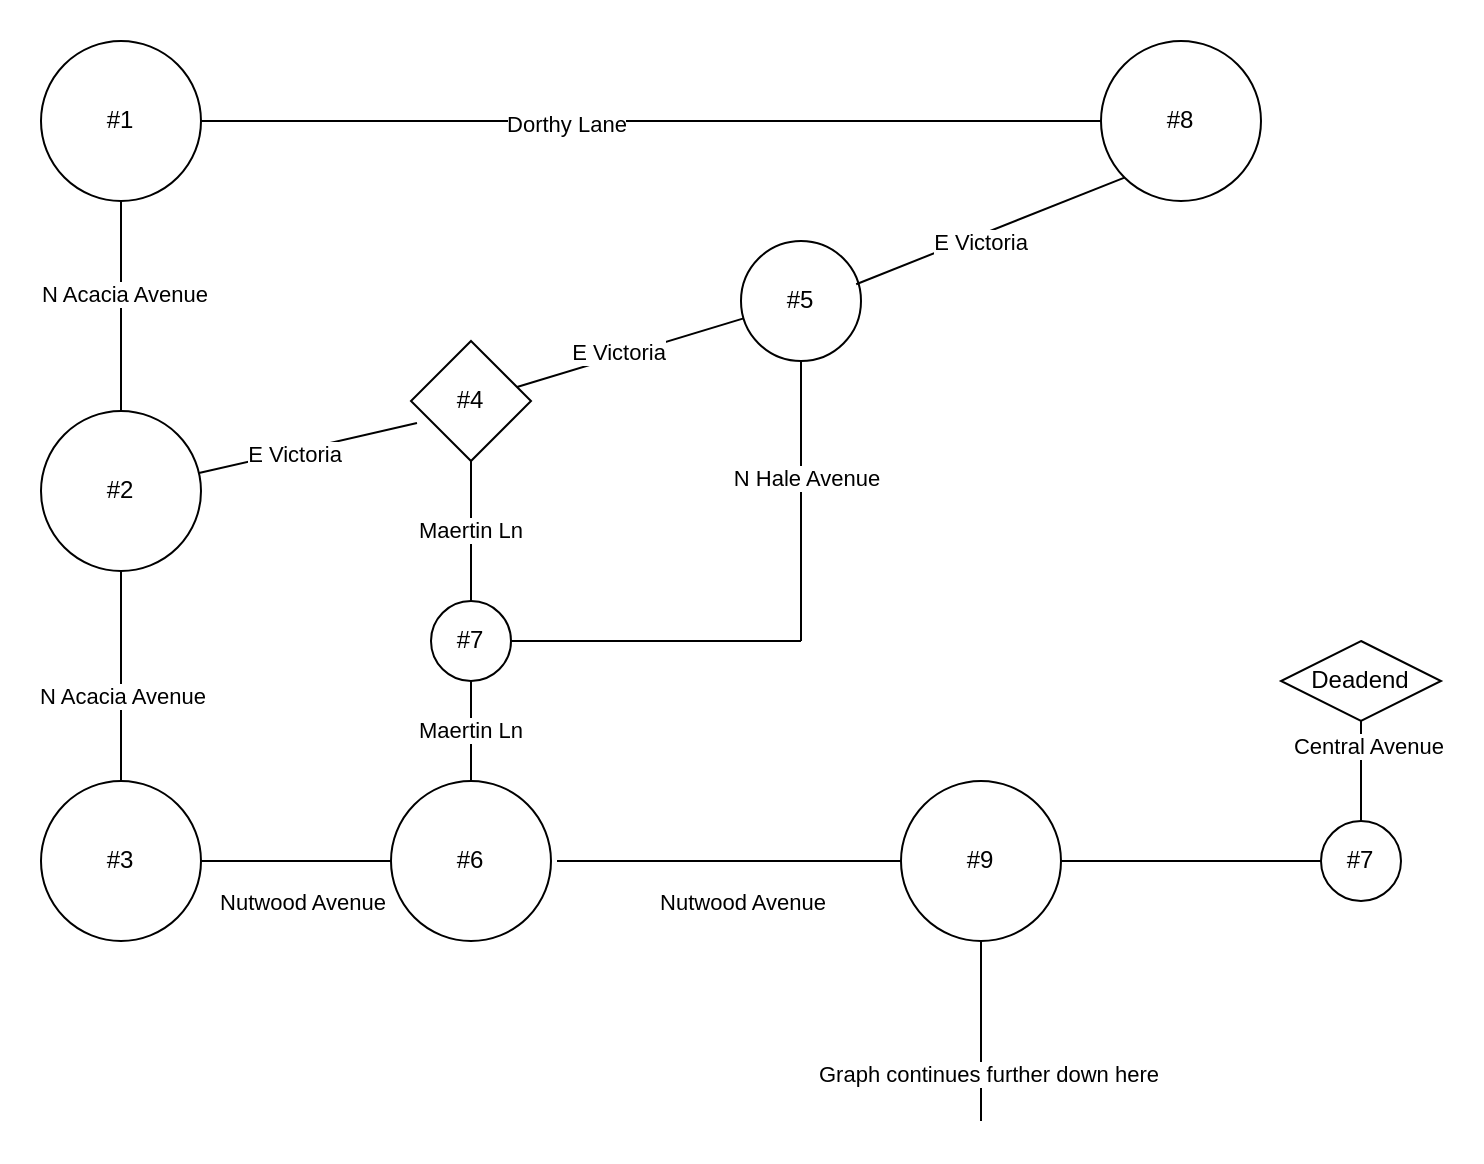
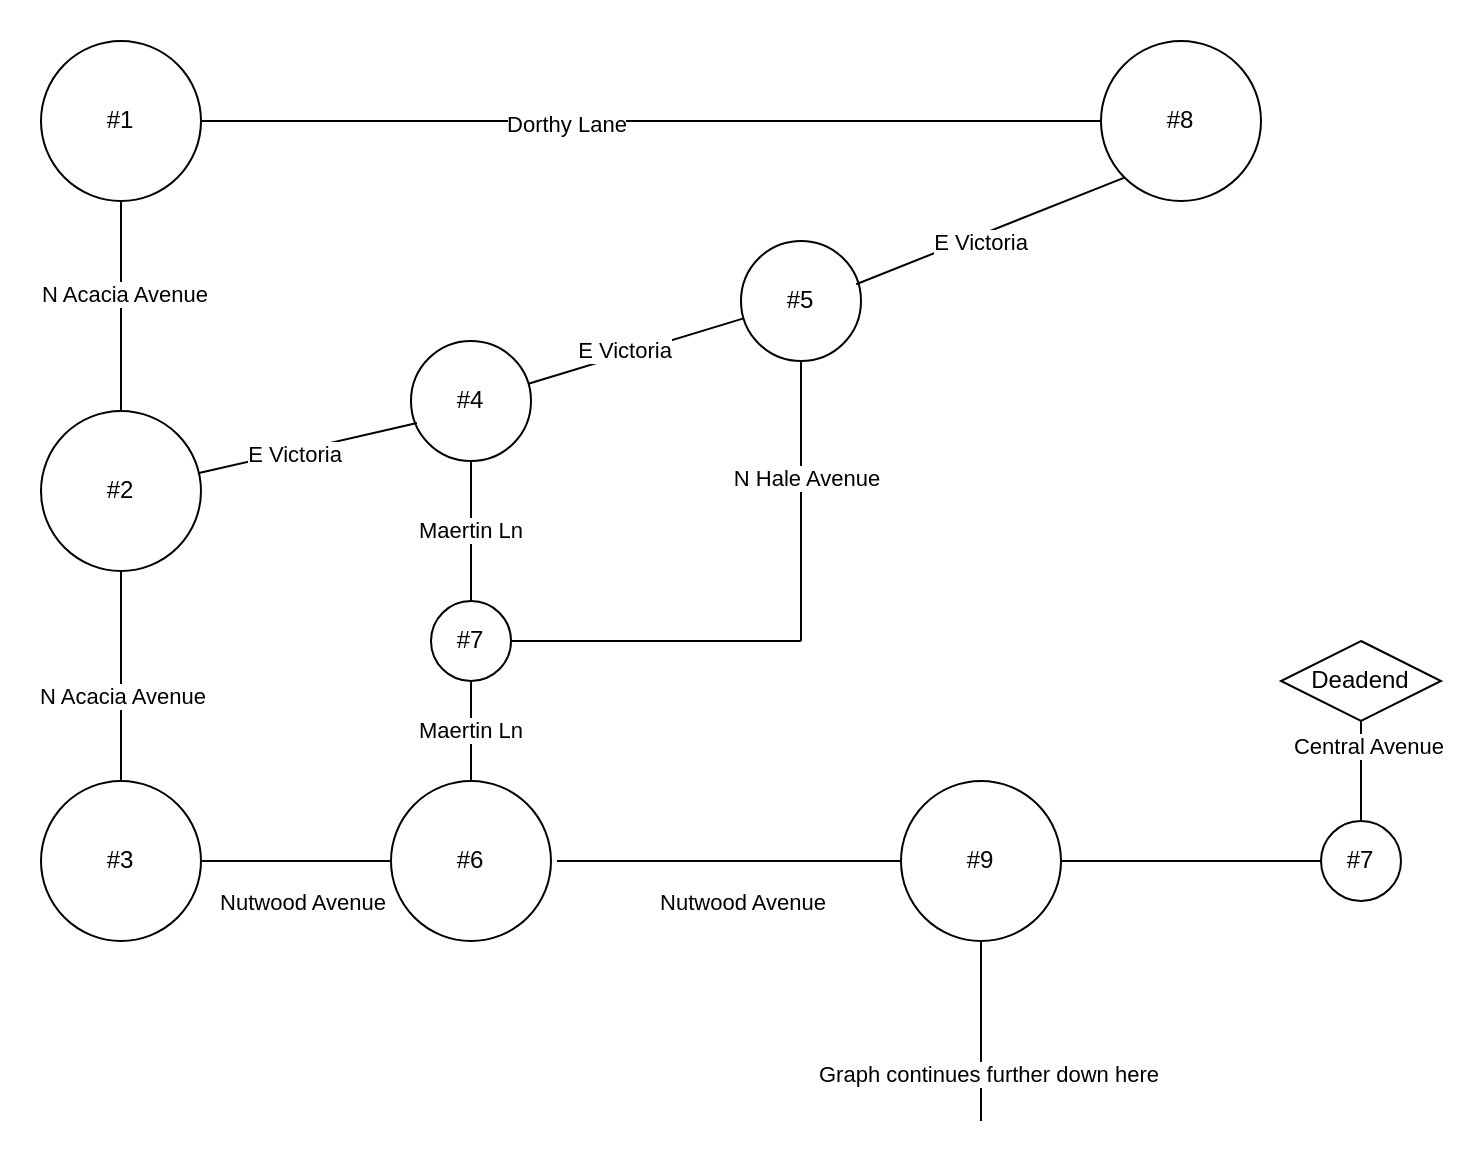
node "#4": shape diamond -> ellipse
